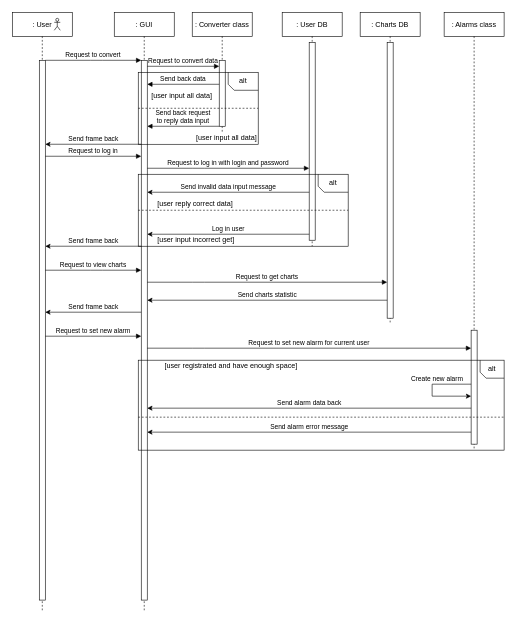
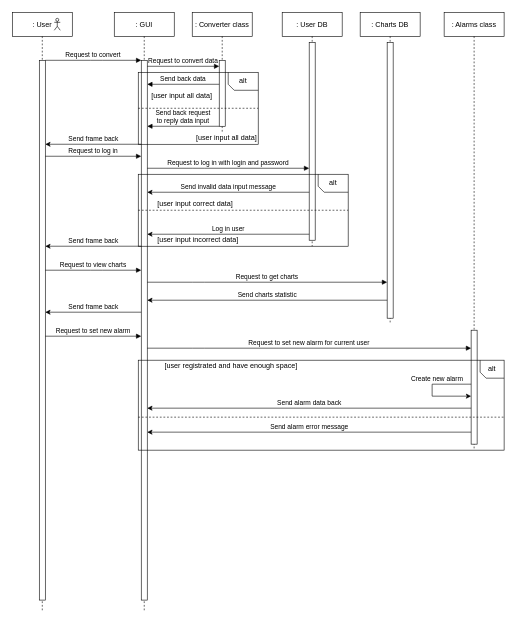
node "[user reply correct data]": label "[user reply correct data]" -> "[user input correct data]"
node "[user input incorrect get]": label "[user input incorrect get]" -> "[user input incorrect data]"
